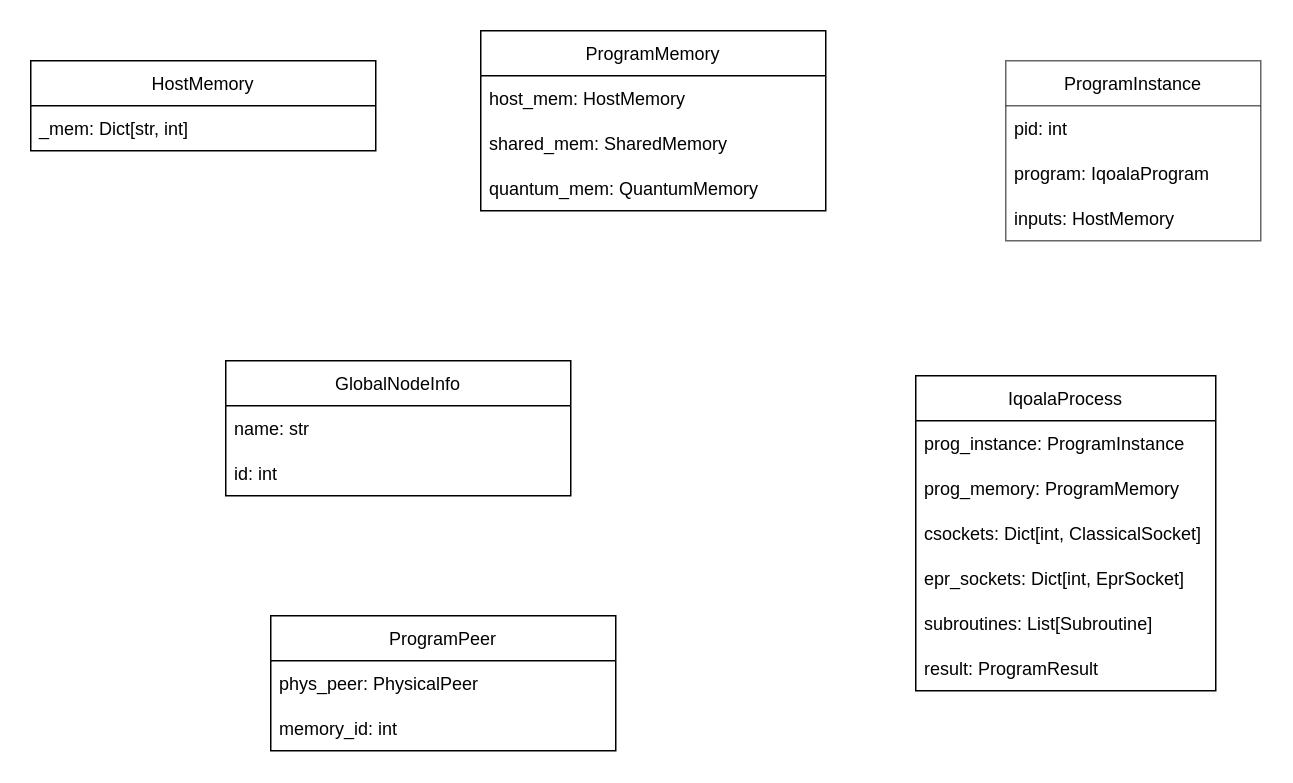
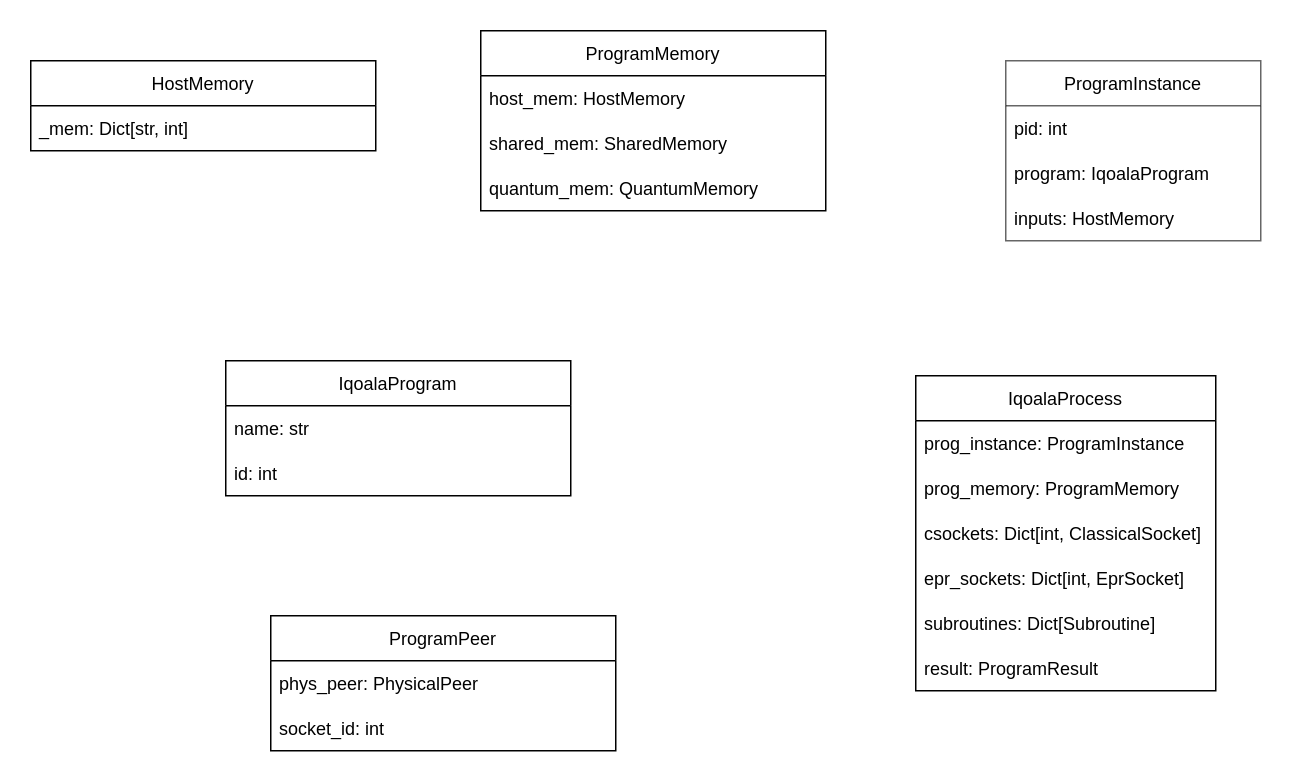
node "GlobalNodeInfo": label "GlobalNodeInfo" -> "IqoalaProgram"
node "subroutines: List[Subroutine]": label "subroutines: List[Subroutine]" -> "subroutines: Dict[Subroutine]"
node "memory_id: int": label "memory_id: int" -> "socket_id: int"
